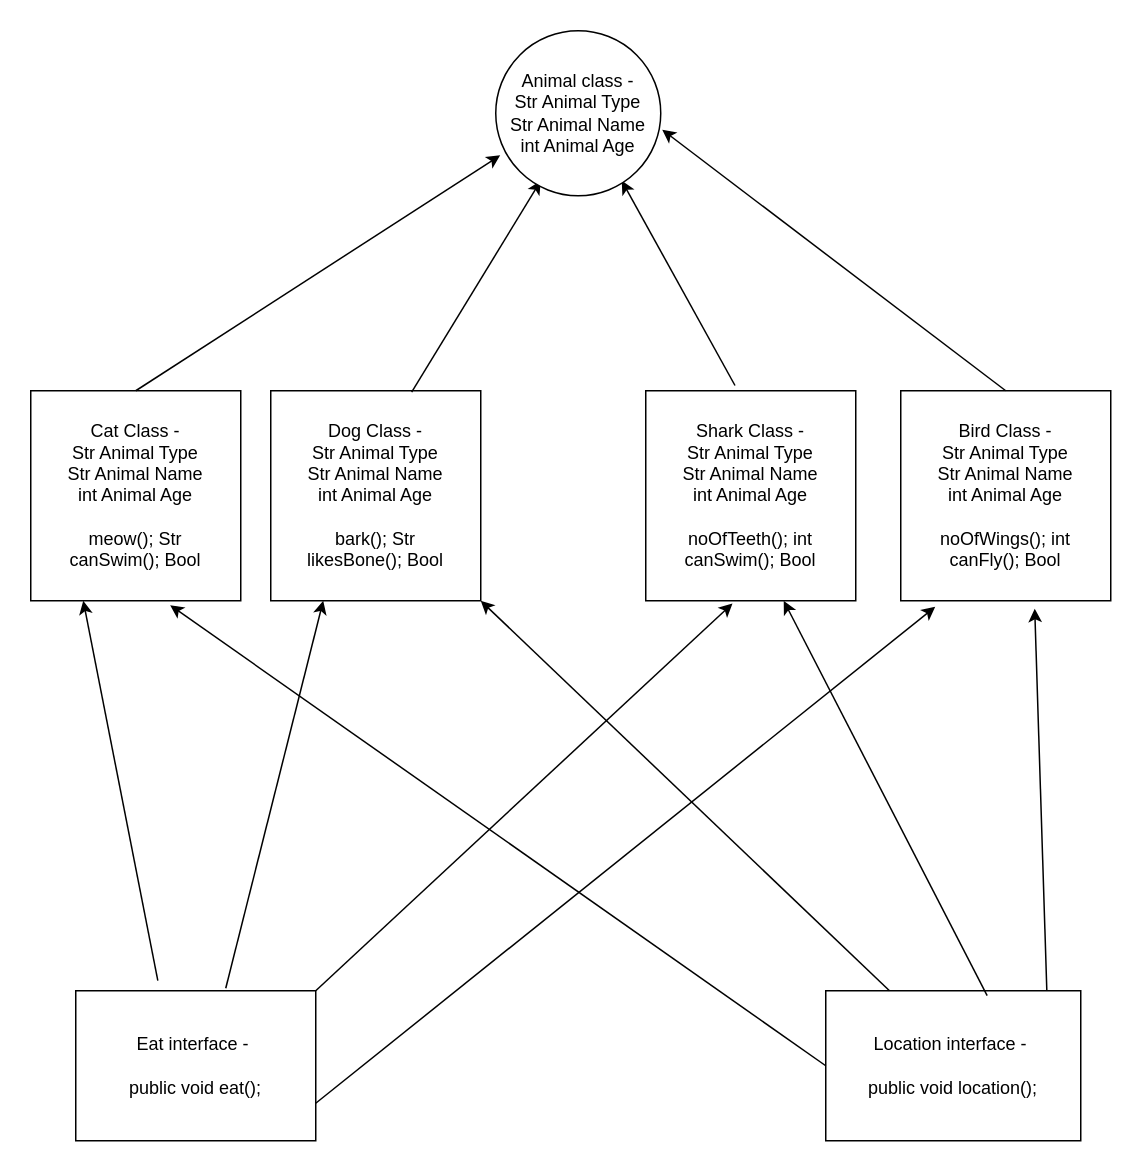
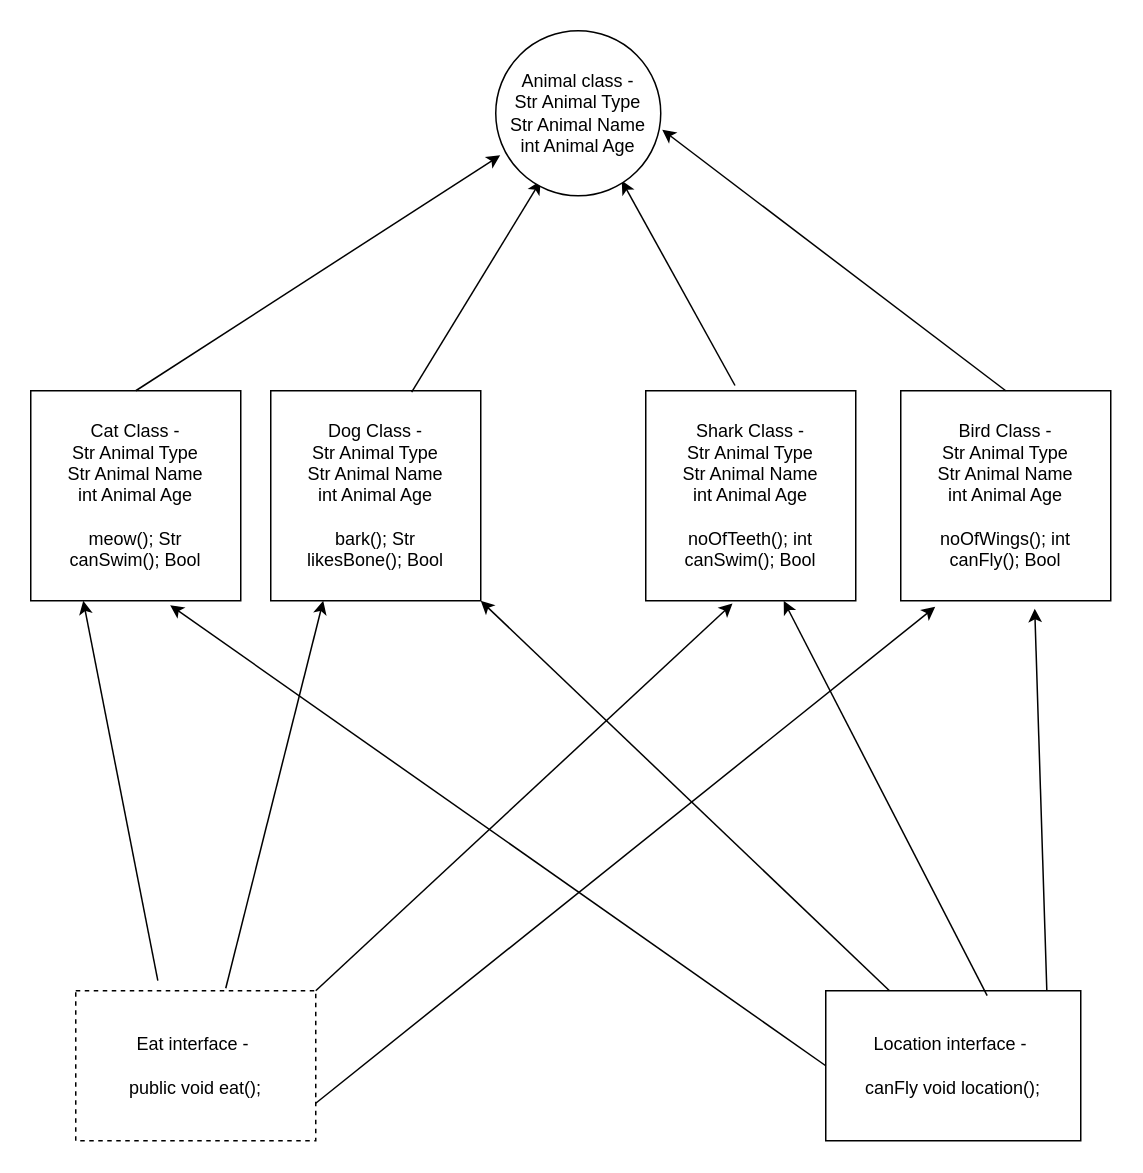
node "Eat interface - public void eat();": style solid -> dashed
node "Location interface - public void location();": label "Location interface - public void location();" -> "Location interface - canFly void location();"
